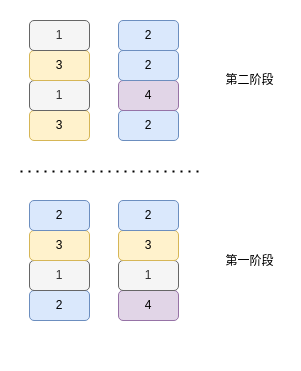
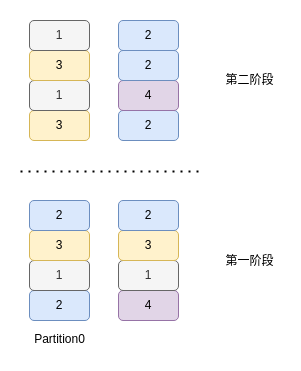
node "Partition0": added
